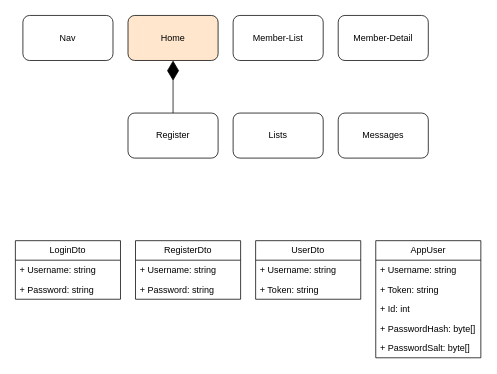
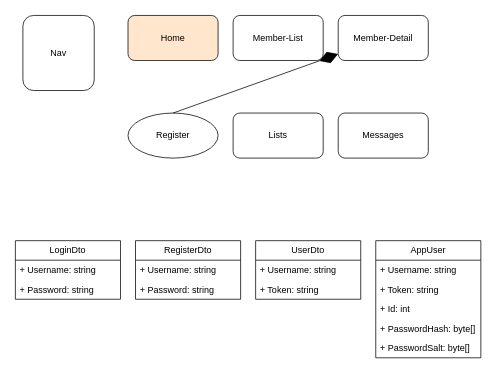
node "Nav": size 90x45 -> 71x75
edge "Register" -> "Home": now "Register" -> "Member-Detail"
node "Register": shape rounded rectangle -> ellipse
